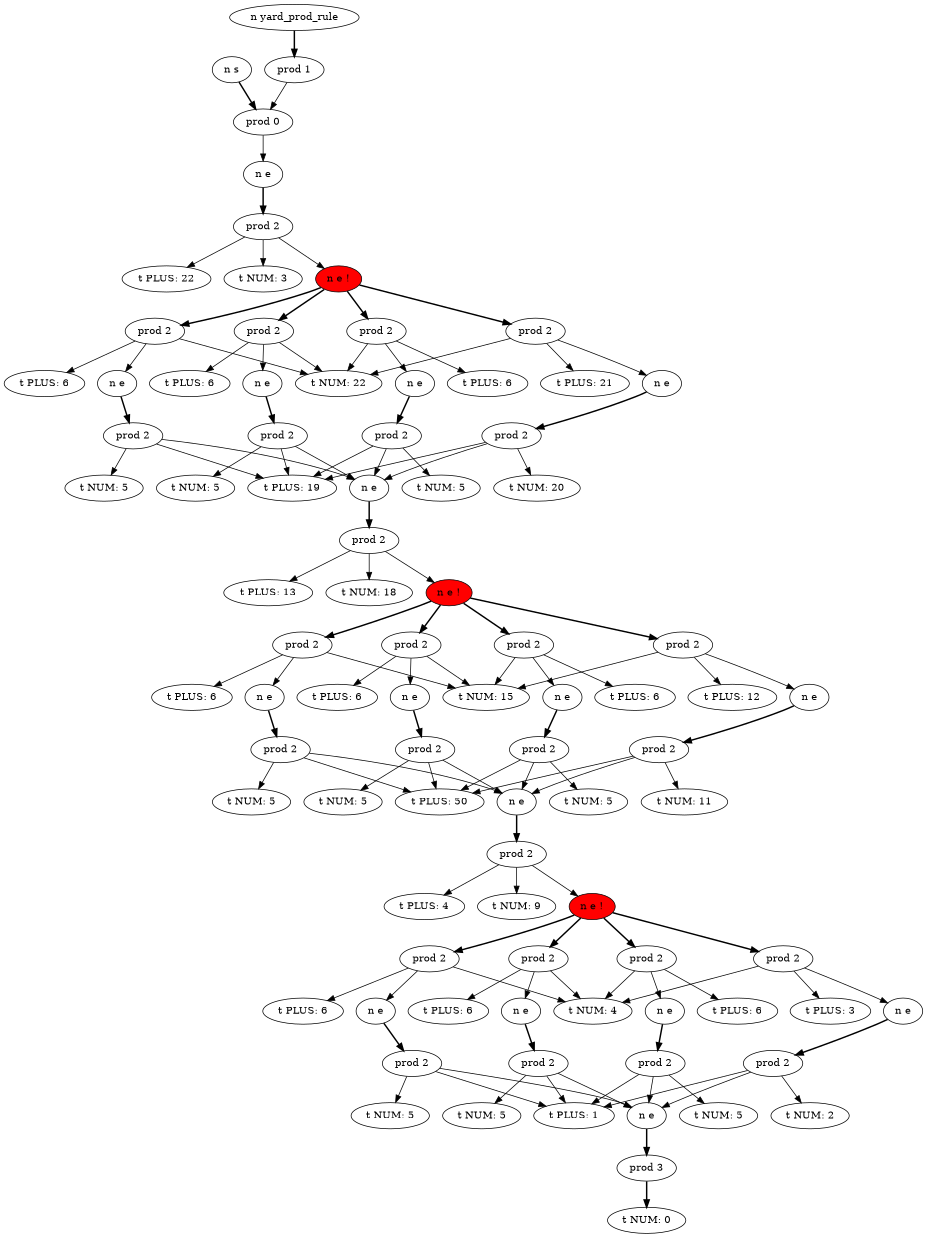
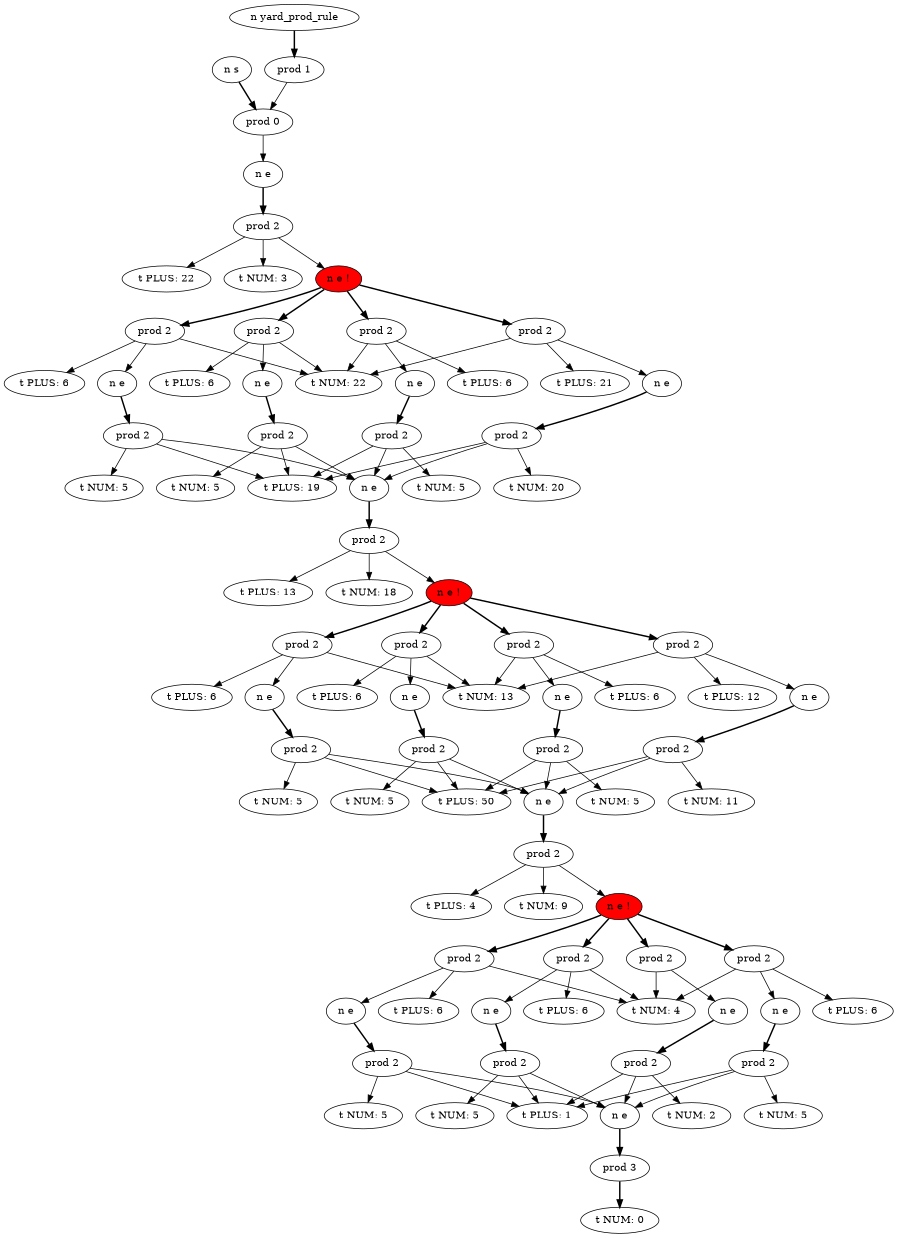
node "t NUM: 15": label "t NUM: 15" -> "t NUM: 13"
node "t PLUS: 3": removed
